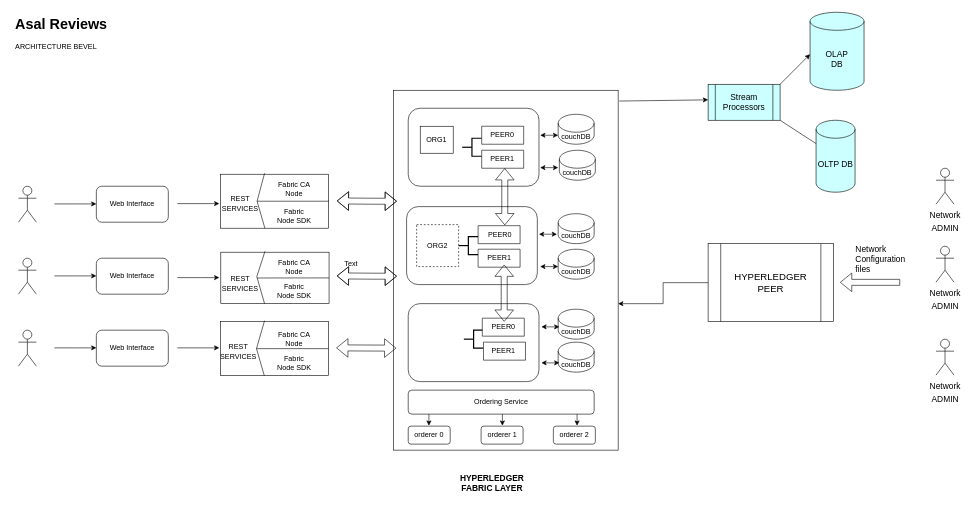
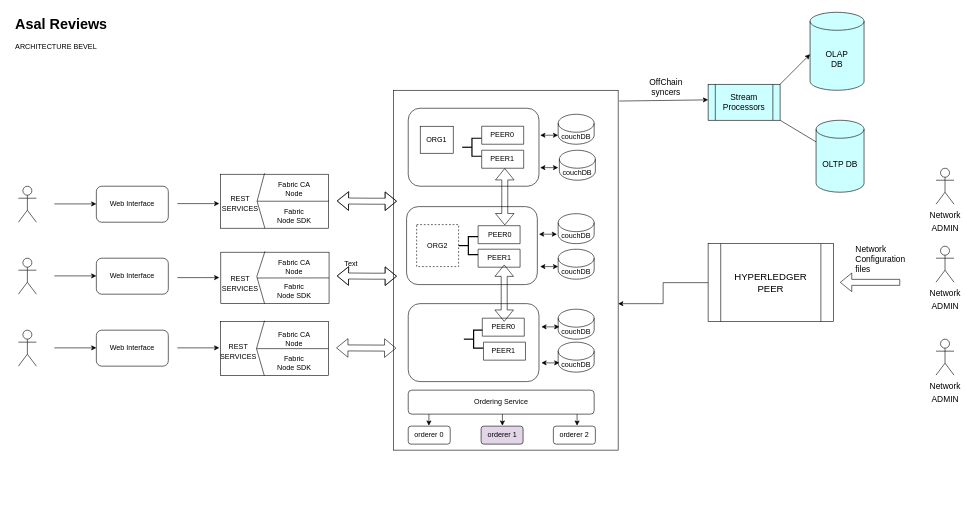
node "OffChain syncers": added
node "OLTP DB": size 39x72 -> 48x72
node "orderer 1": fillcolor #ffffff -> #e1d5e7
node "HYPERLEDGER FABRIC LAYER": removed
